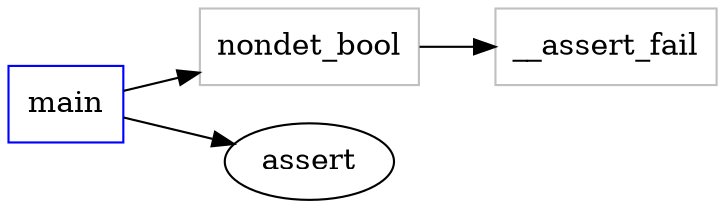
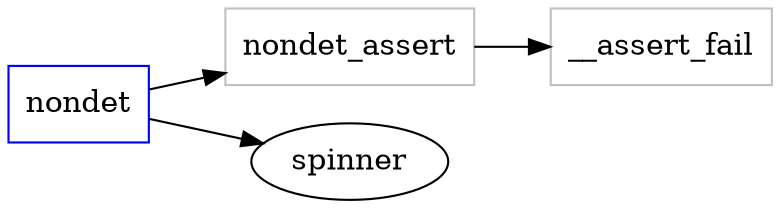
node "nondet_bool": label "nondet_bool" -> "nondet_assert"
node "main": label "main" -> "nondet"
node "assert": label "assert" -> "spinner"
